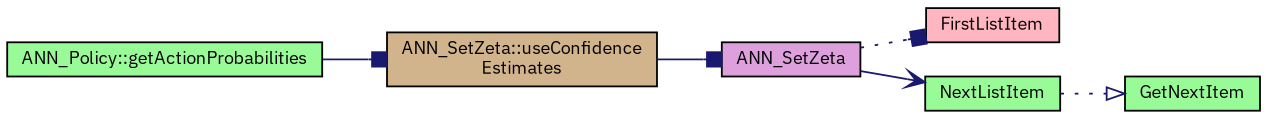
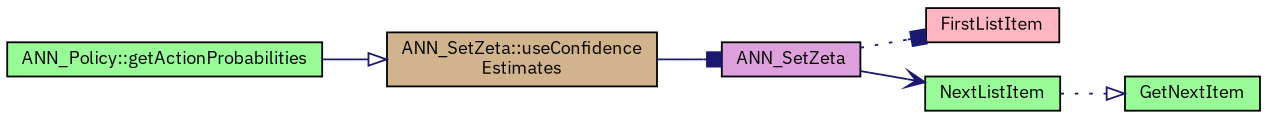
edge "ANN_Policy::getActionProbabilities" -> "ANN_SetZeta::useConfidence Estimates": arrowhead box -> onormal
